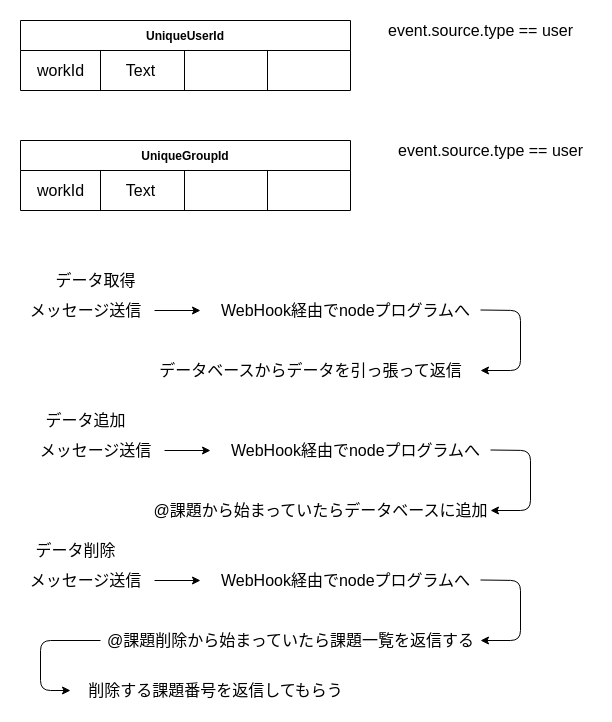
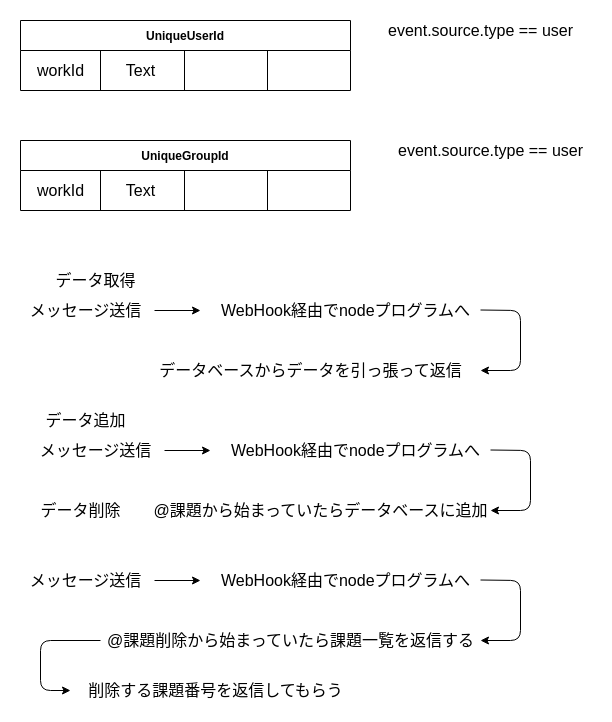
node "データ削除": moved (76, 551) -> (81, 511)
